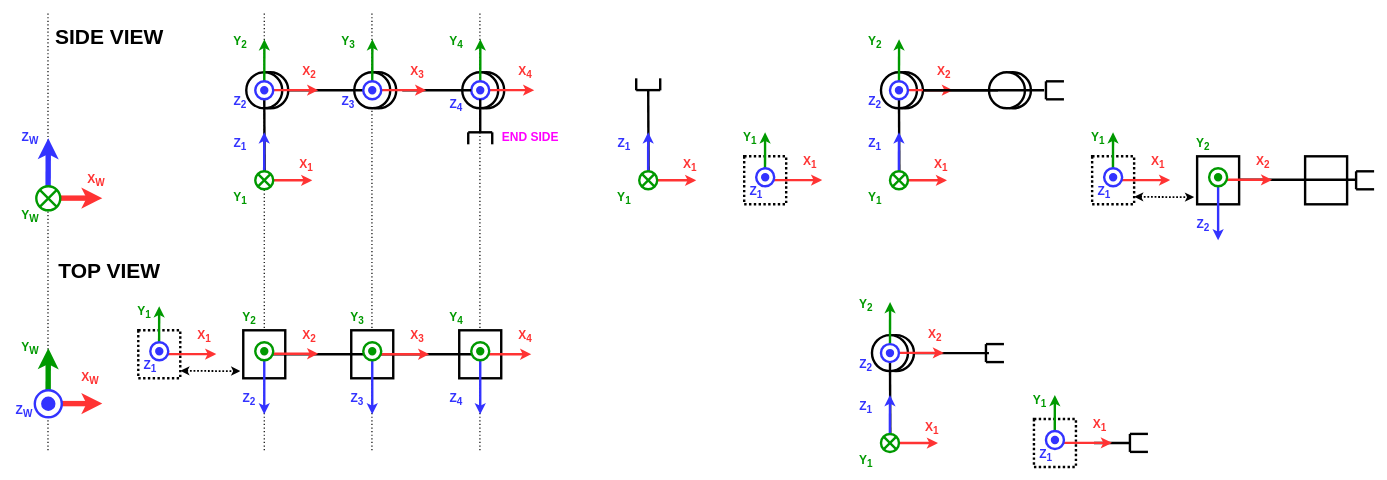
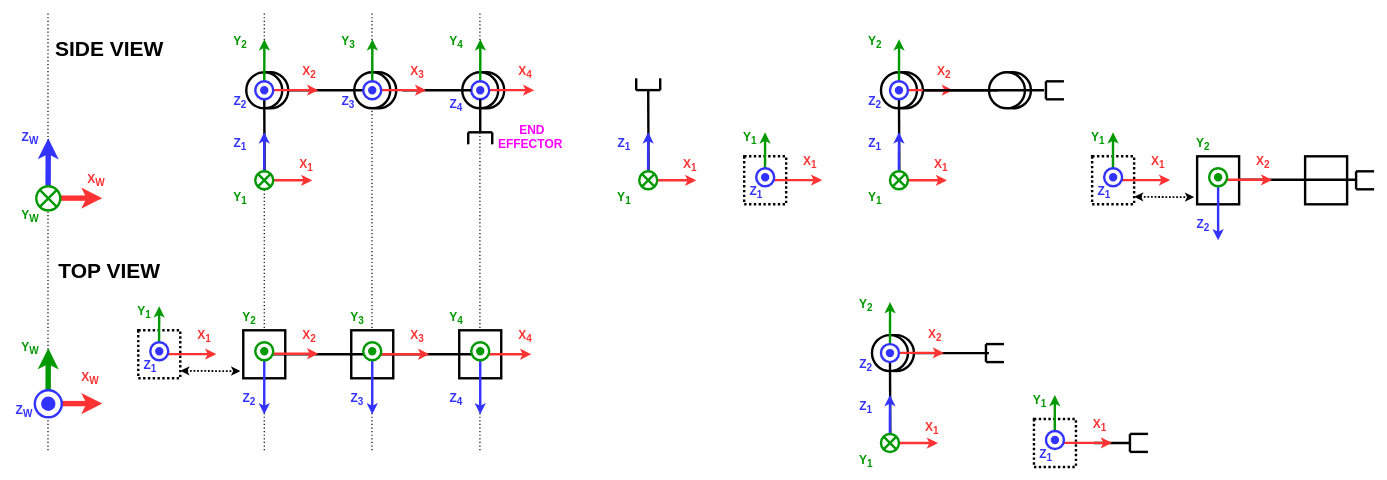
node "SIDE VIEW": moved (110, 36) -> (110, 48)
node "END SIDE": label "END SIDE" -> "END EFFECTOR"
